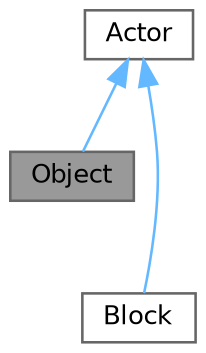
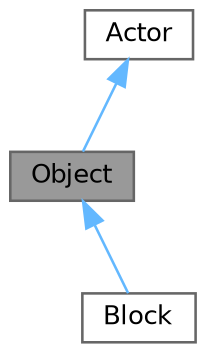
edge "Block" -> "Actor": now "Block" -> "Object"
